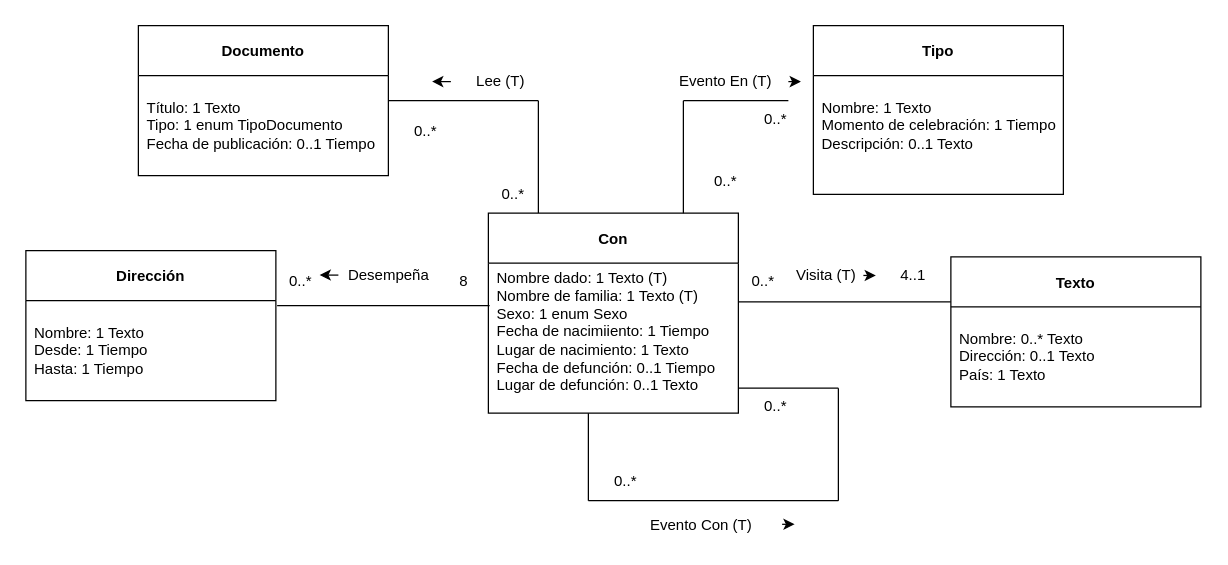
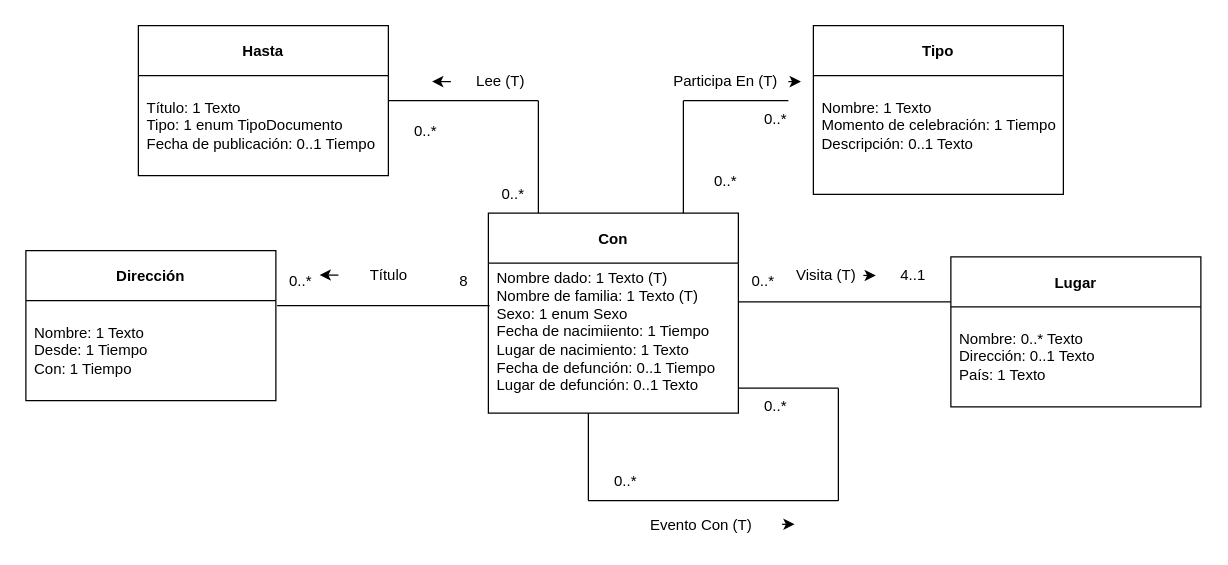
node "Documento": label "Documento" -> "Hasta"
node "Evento En (T)": label "Evento En (T)" -> "Participa En (T)"
node "Desempeña": label "Desempeña" -> "Título"
node "Texto": label "Texto" -> "Lugar"
node "Nombre: 1 Texto Desde: 1 Tiempo Hasta: 1 Tiempo": label "Nombre: 1 Texto Desde: 1 Tiempo Hasta: 1 Tiempo" -> "Nombre: 1 Texto Desde: 1 Tiempo Con: 1 Tiempo"
